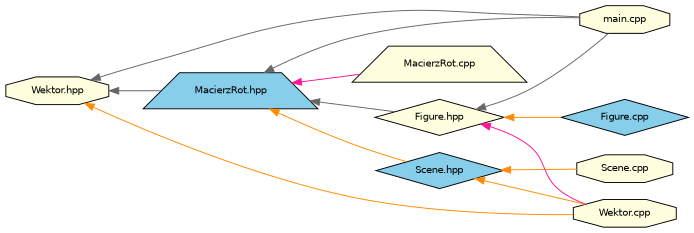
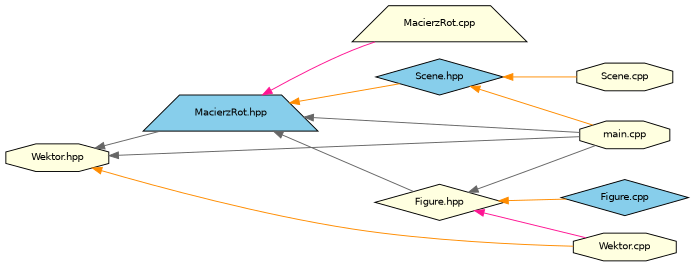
edge "Wektor.cpp" -> "Scene.hpp": now "main.cpp" -> "Scene.hpp"
